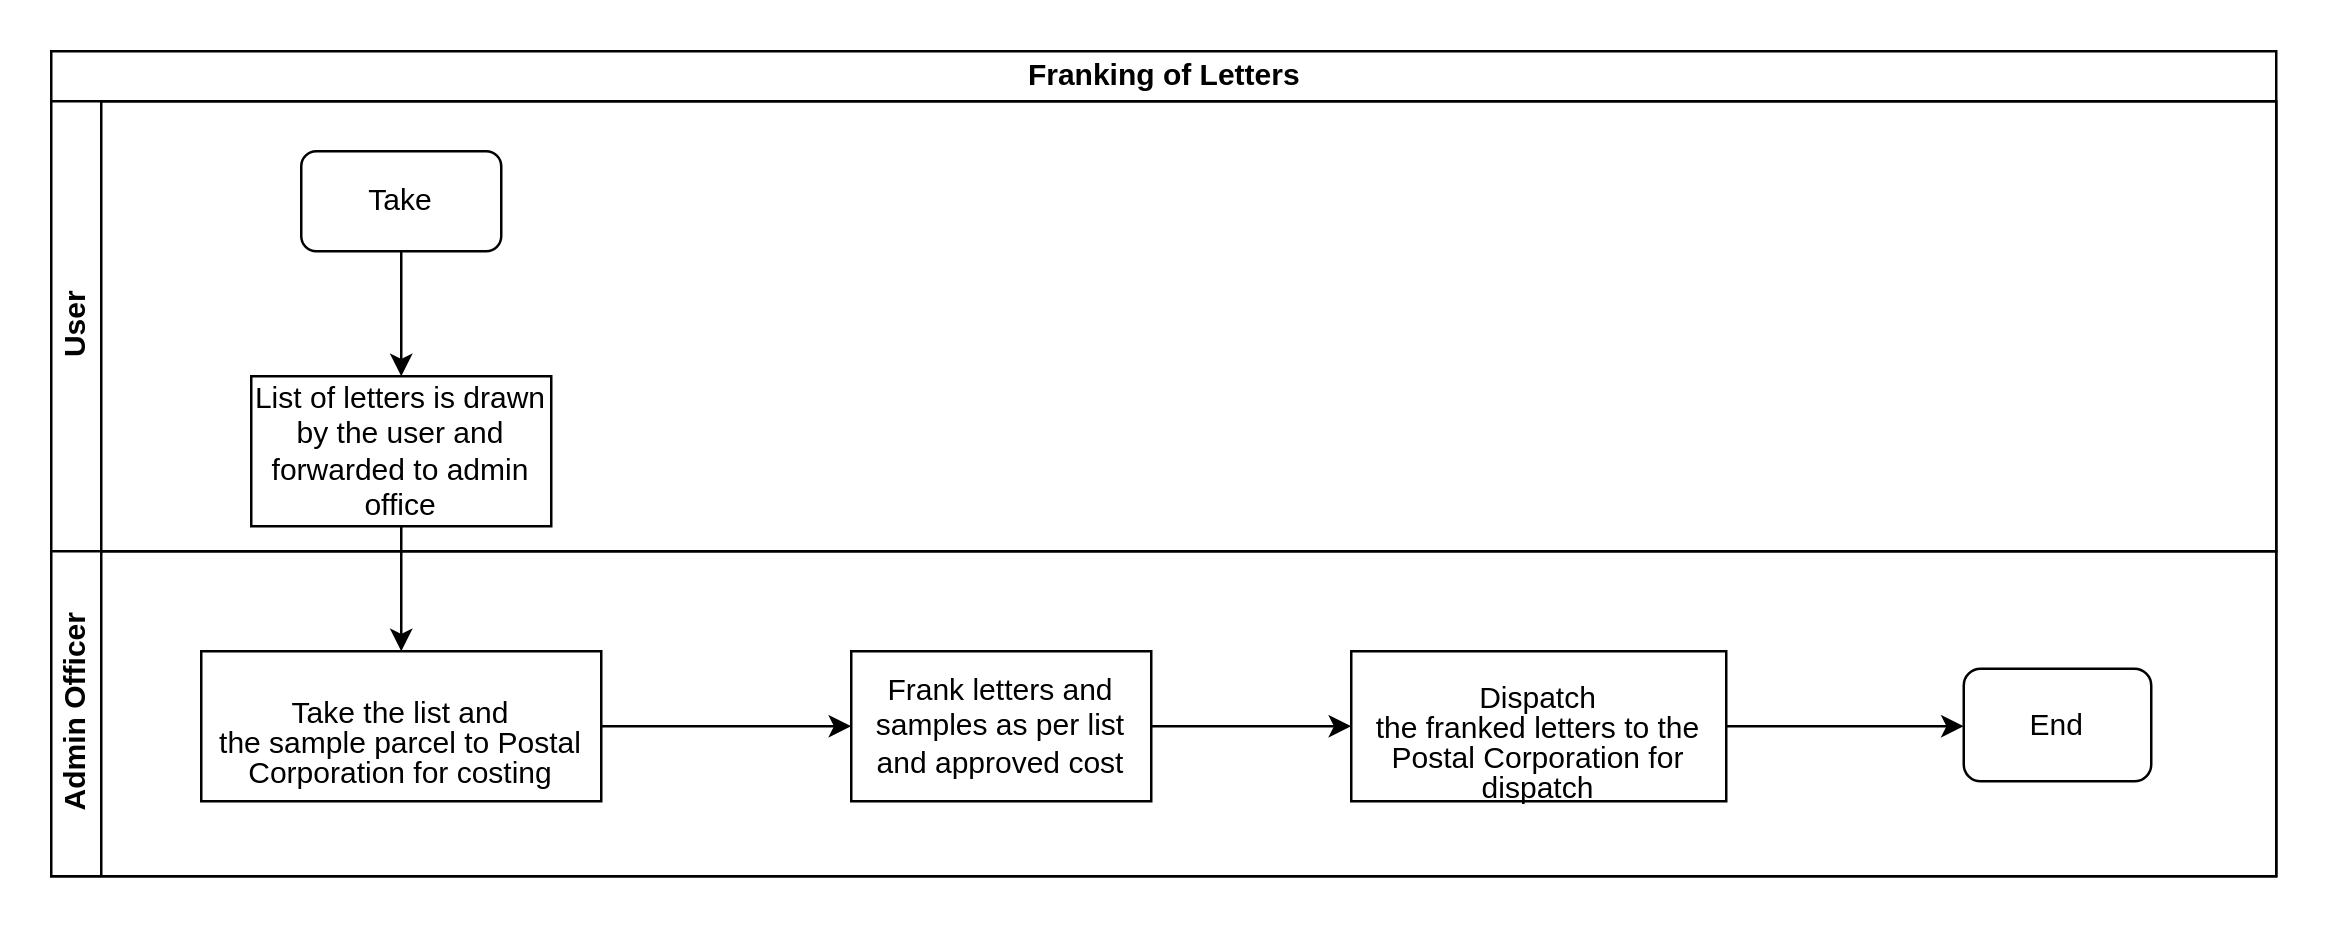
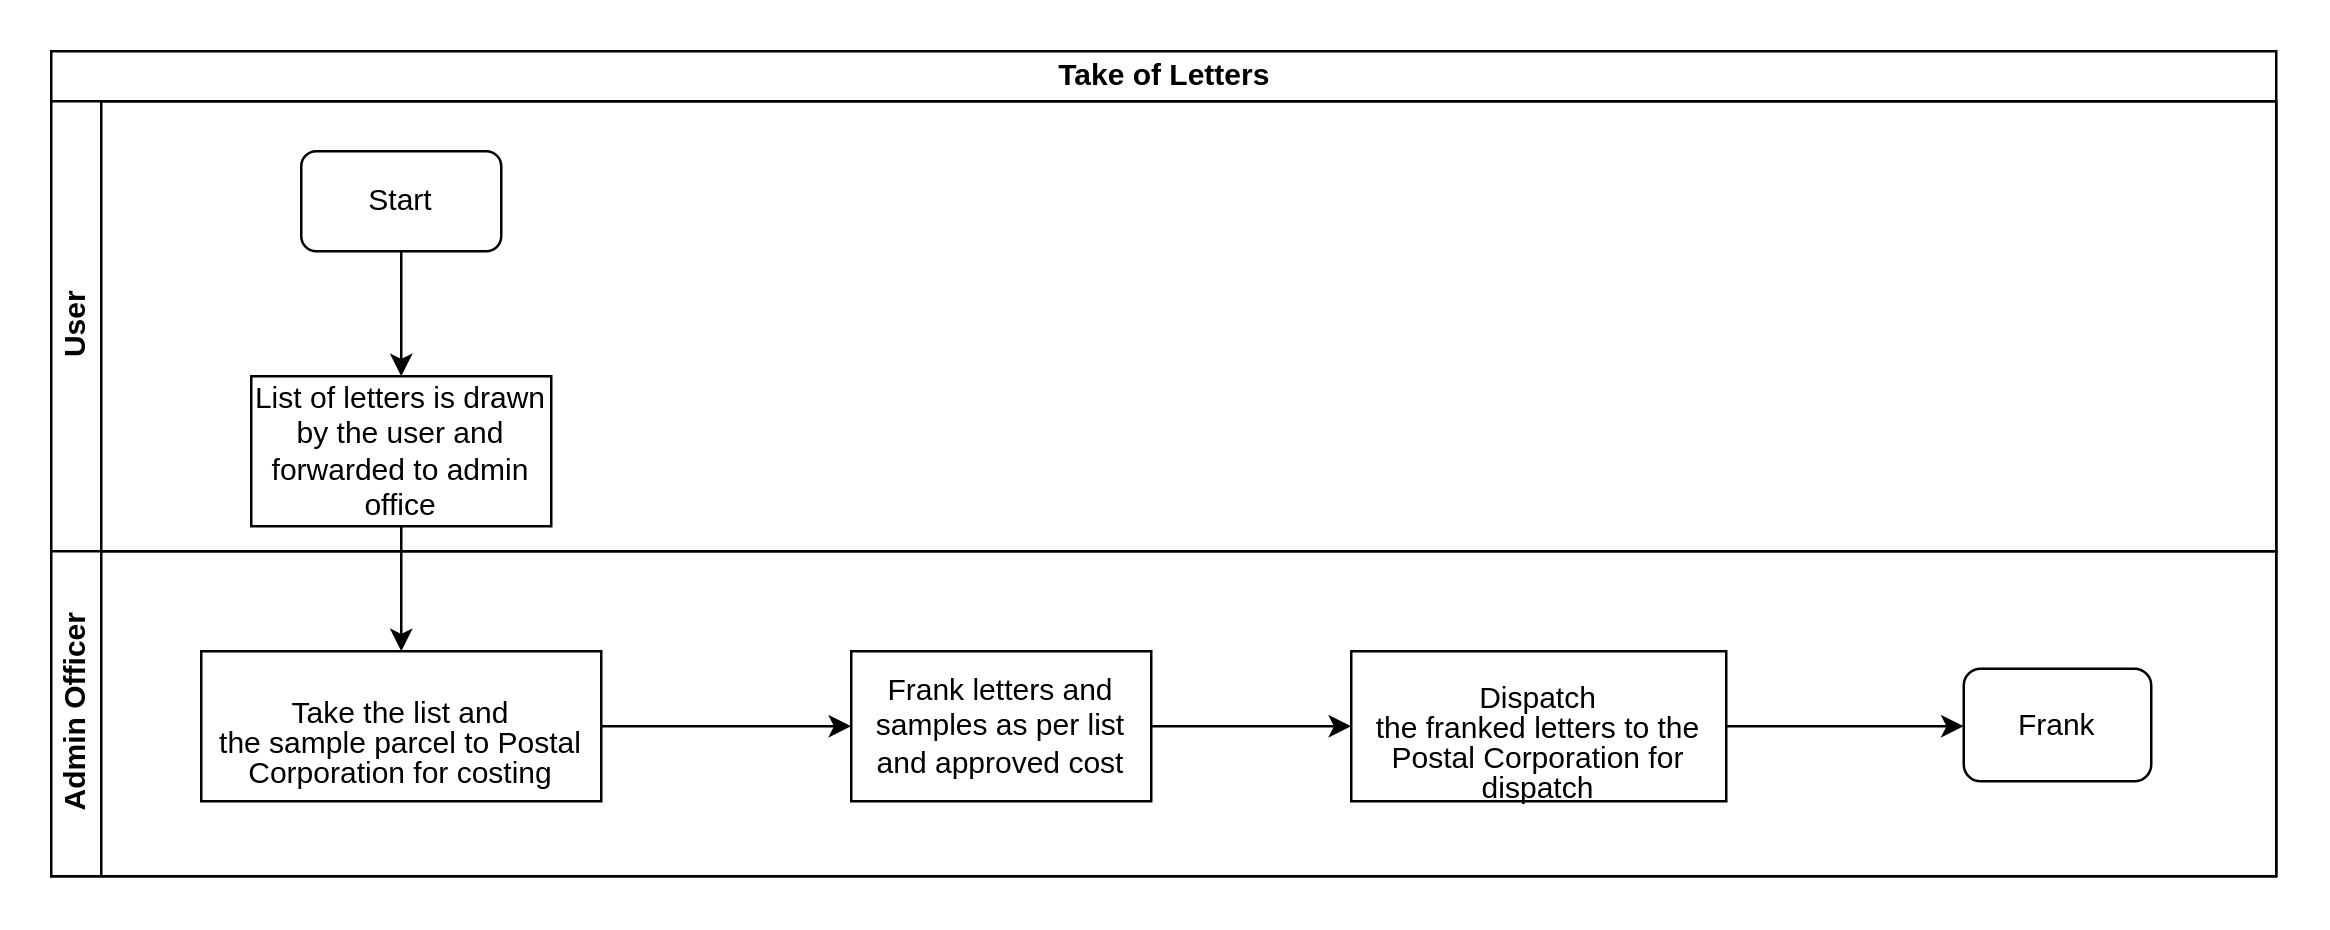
node "Franking of Letters": label "Franking of Letters" -> "Take of Letters"
node "Take": label "Take" -> "Start"
node "End": label "End" -> "Frank"
